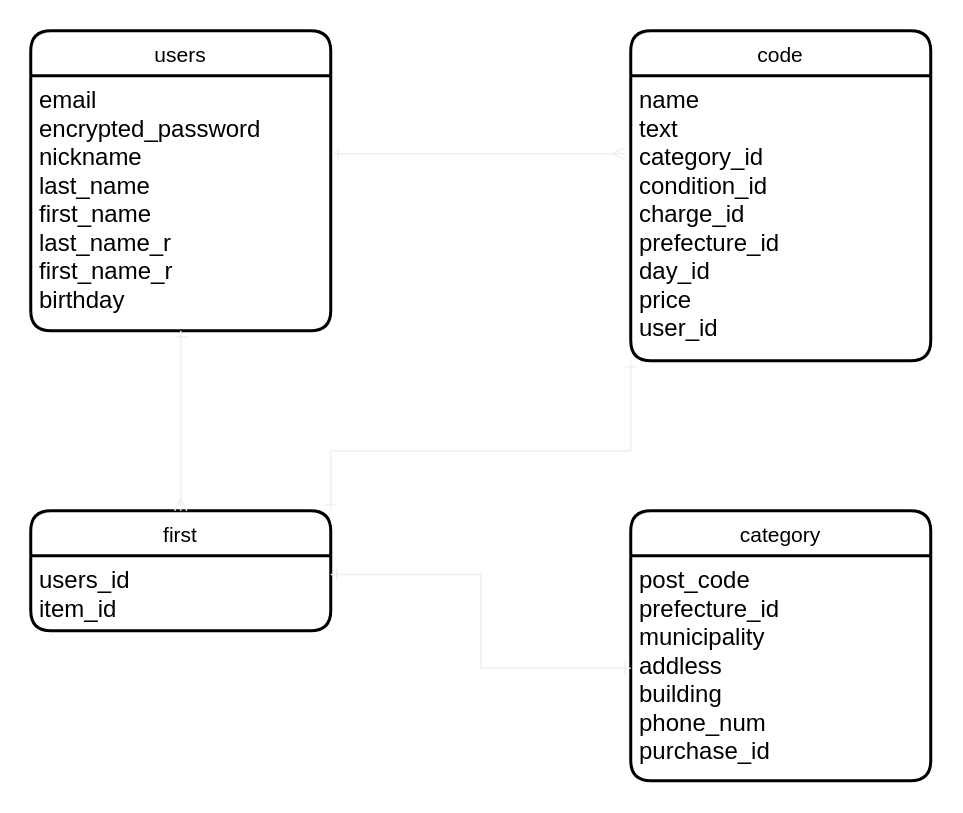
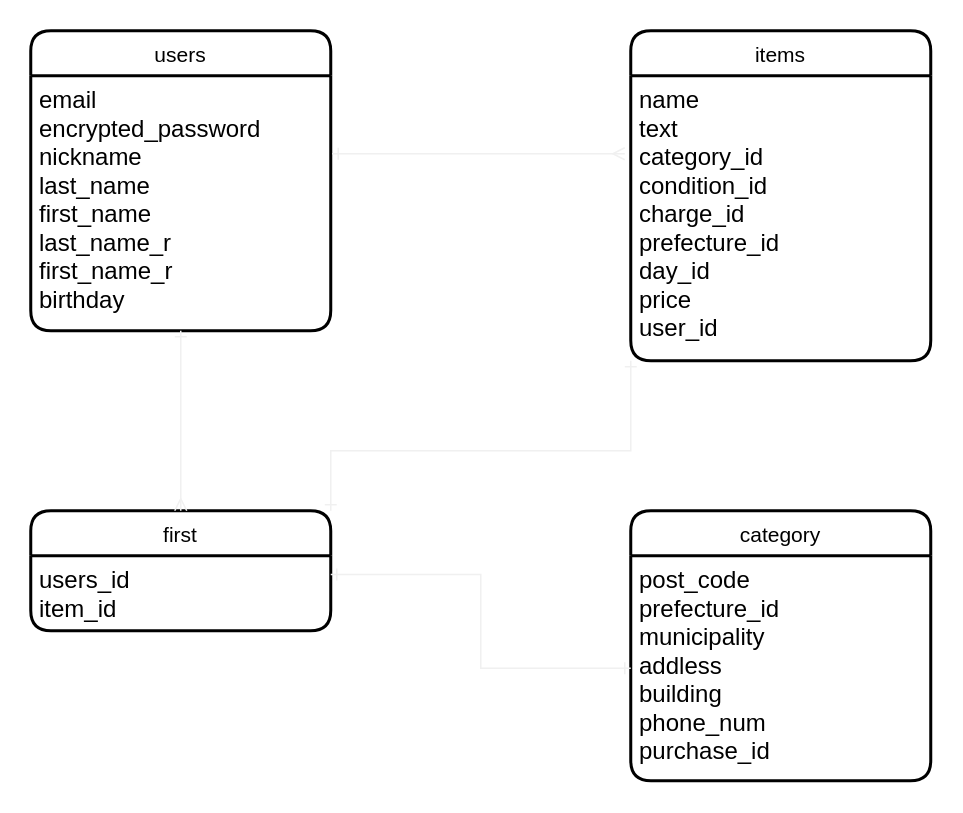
node "code": label "code" -> "items"
